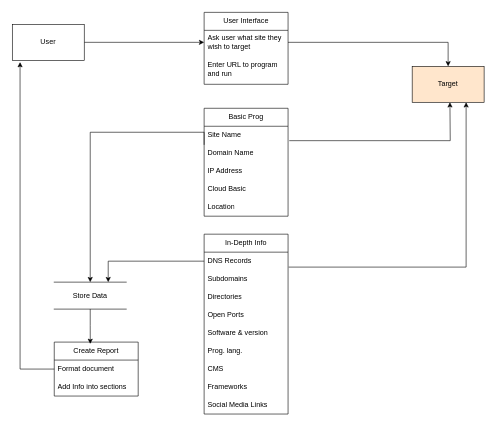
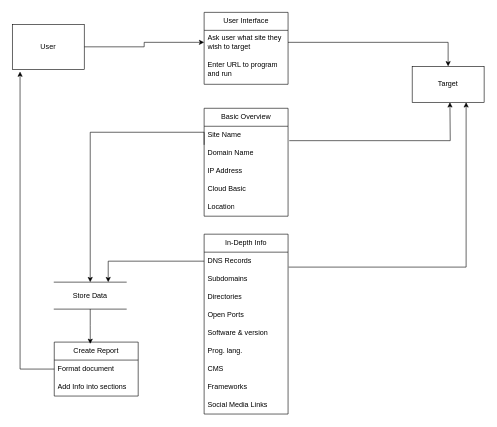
node "User": size 72x36 -> 72x45
node "Target": fillcolor #ffe6cc -> #ffffff
node "Basic Prog": label "Basic Prog" -> "Basic Overview"
